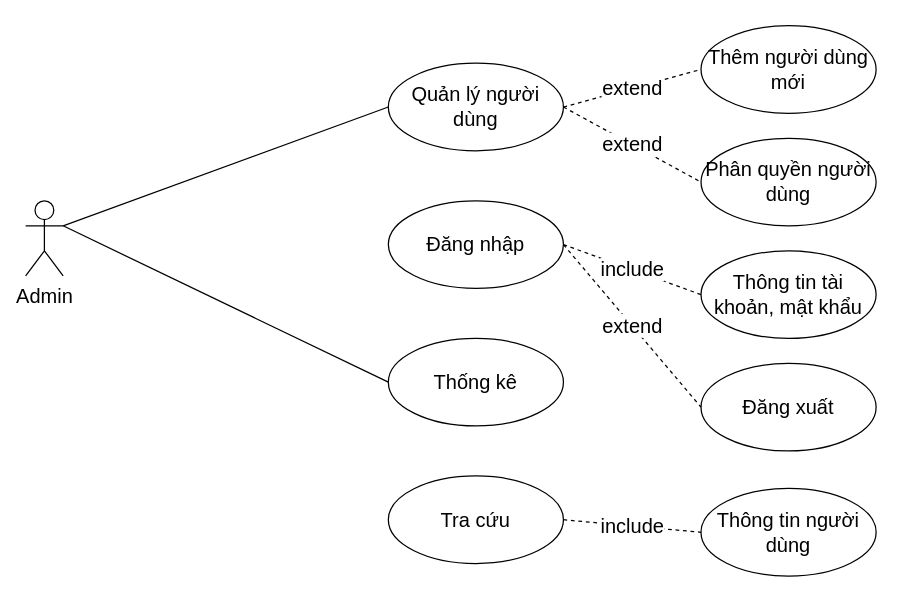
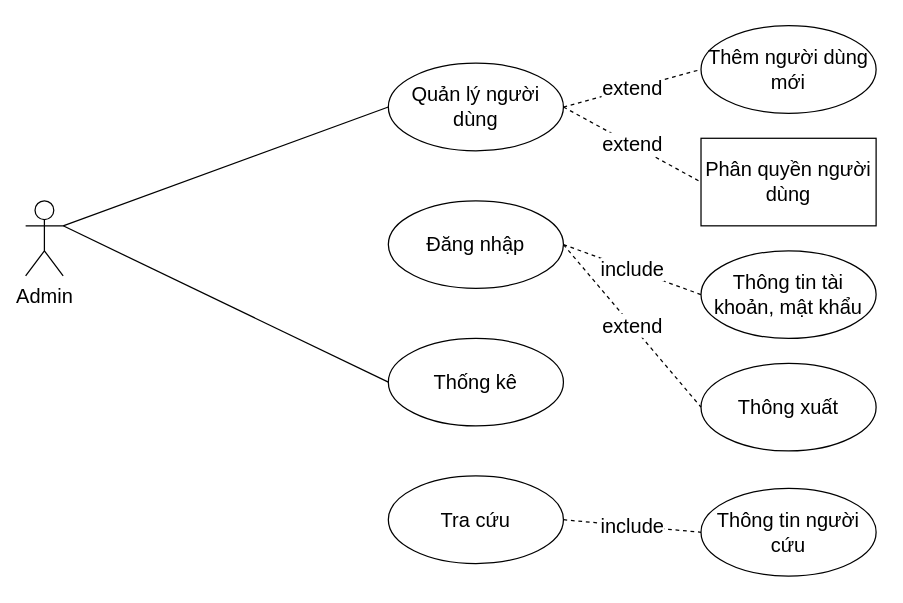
node "Phân quyền người dùng": shape ellipse -> rectangle
node "Đăng xuất": label "Đăng xuất" -> "Thông xuất"
node "Thông tin người dùng": label "Thông tin người dùng" -> "Thông tin người cứu"
